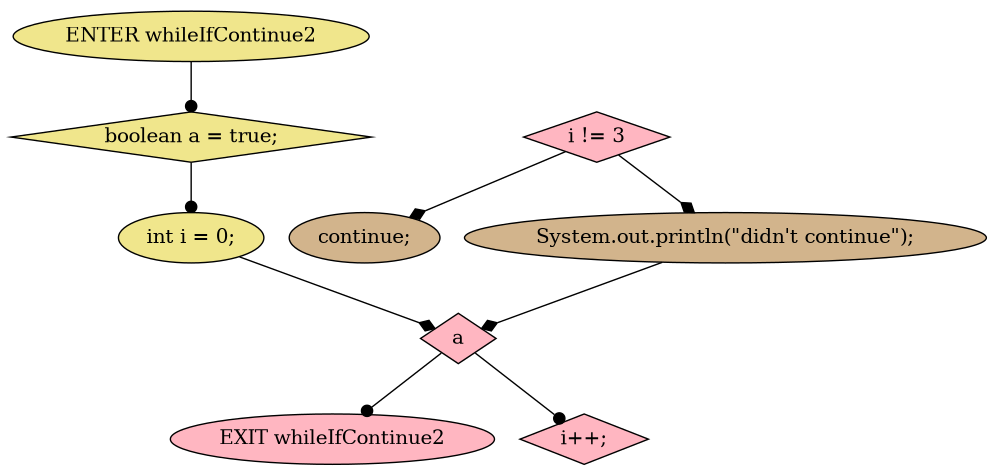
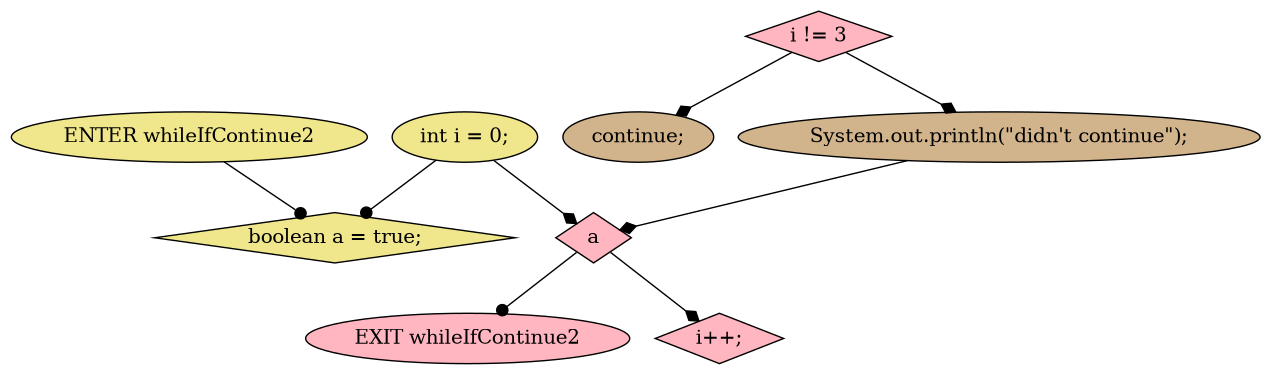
edge "boolean a = true;" -> "int i = 0;": reversed
edge "a" -> "i++;": arrowhead dot -> diamond
